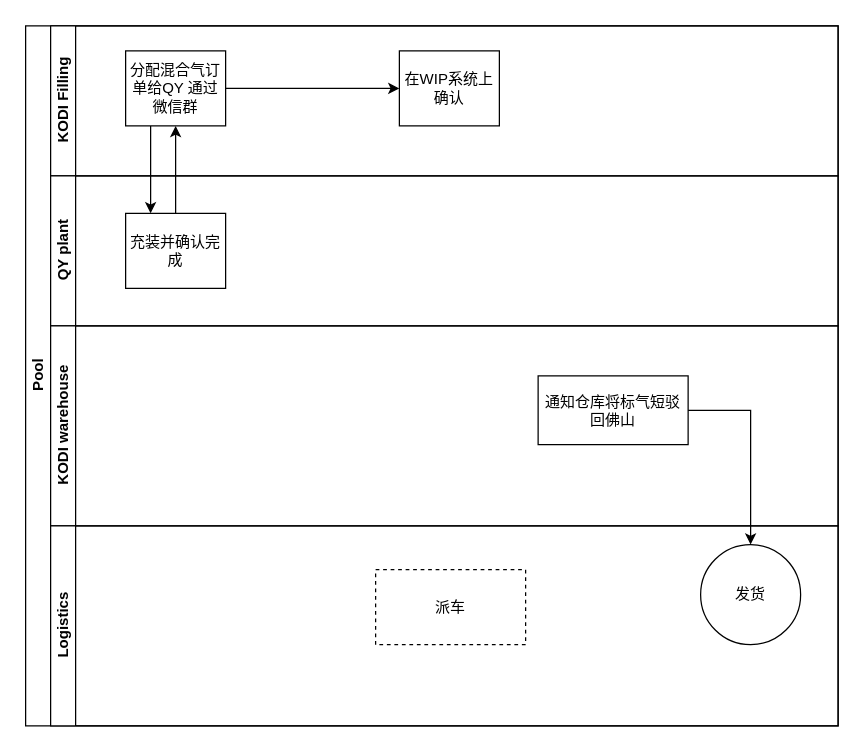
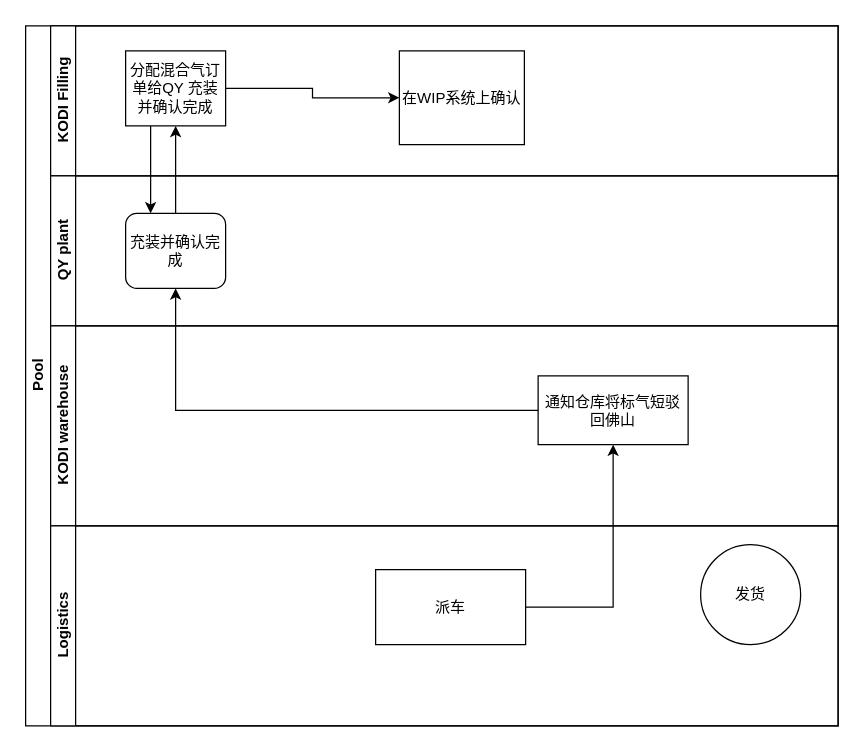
node "分配混合气订单给QY 通过微信群": label "分配混合气订单给QY 通过微信群" -> "分配混合气订单给QY 充装并确认完成"
node "在WIP系统上确认": size 100x75 -> 125x94
node "充装并确认完成": shape rectangle -> rounded rectangle
edge "通知仓库将标气短驳回佛山" -> "发货": now "通知仓库将标气短驳回佛山" -> "充装并确认完成"
edge "派车" -> "通知仓库将标气短驳回佛山": added
node "派车": style dashed -> solid
